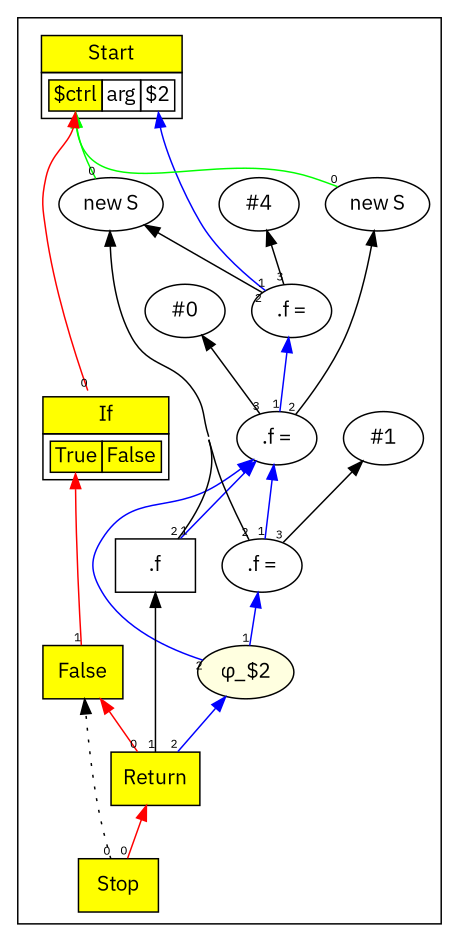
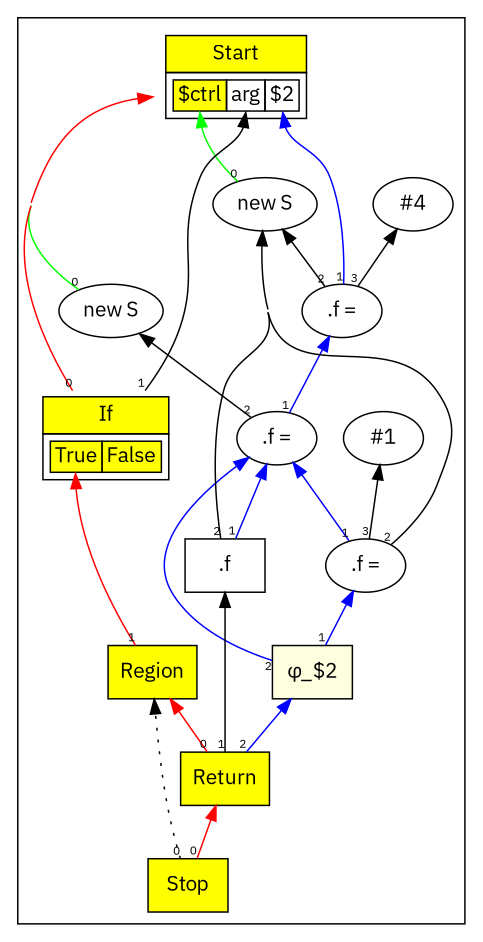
node "#0": removed
node "False": label "False" -> "Region"
node "φ_$2": shape ellipse -> box
